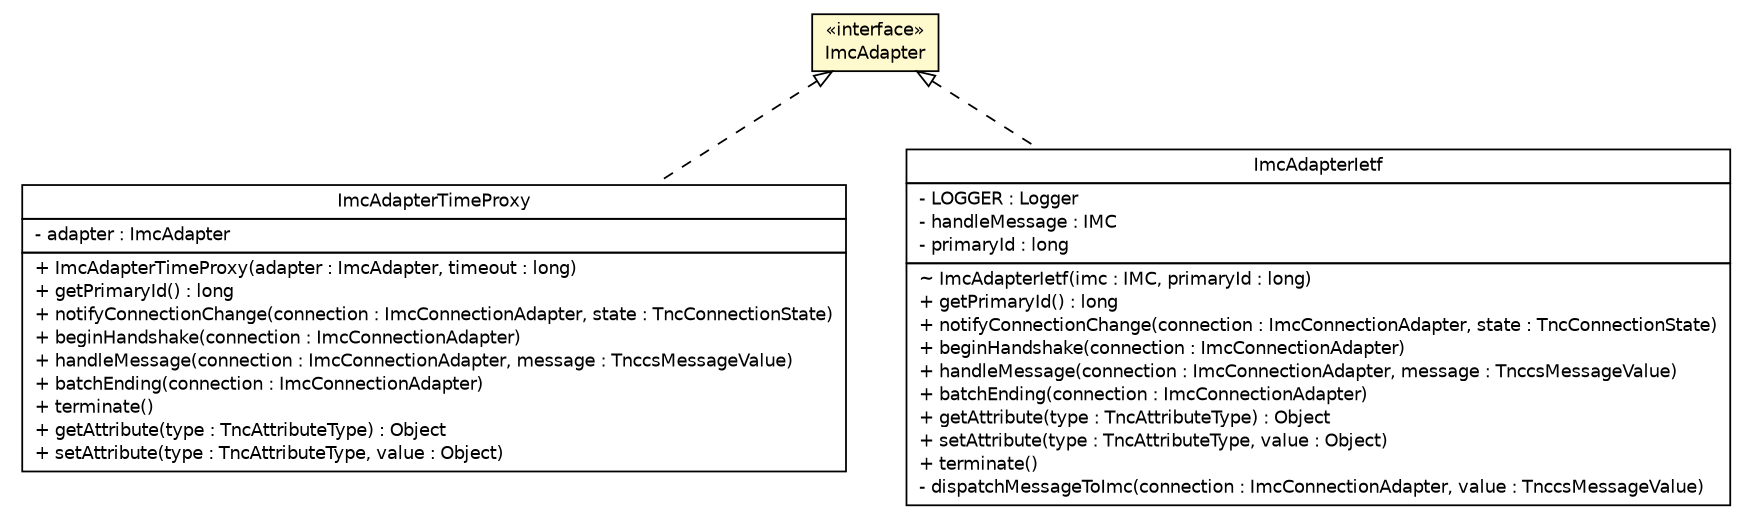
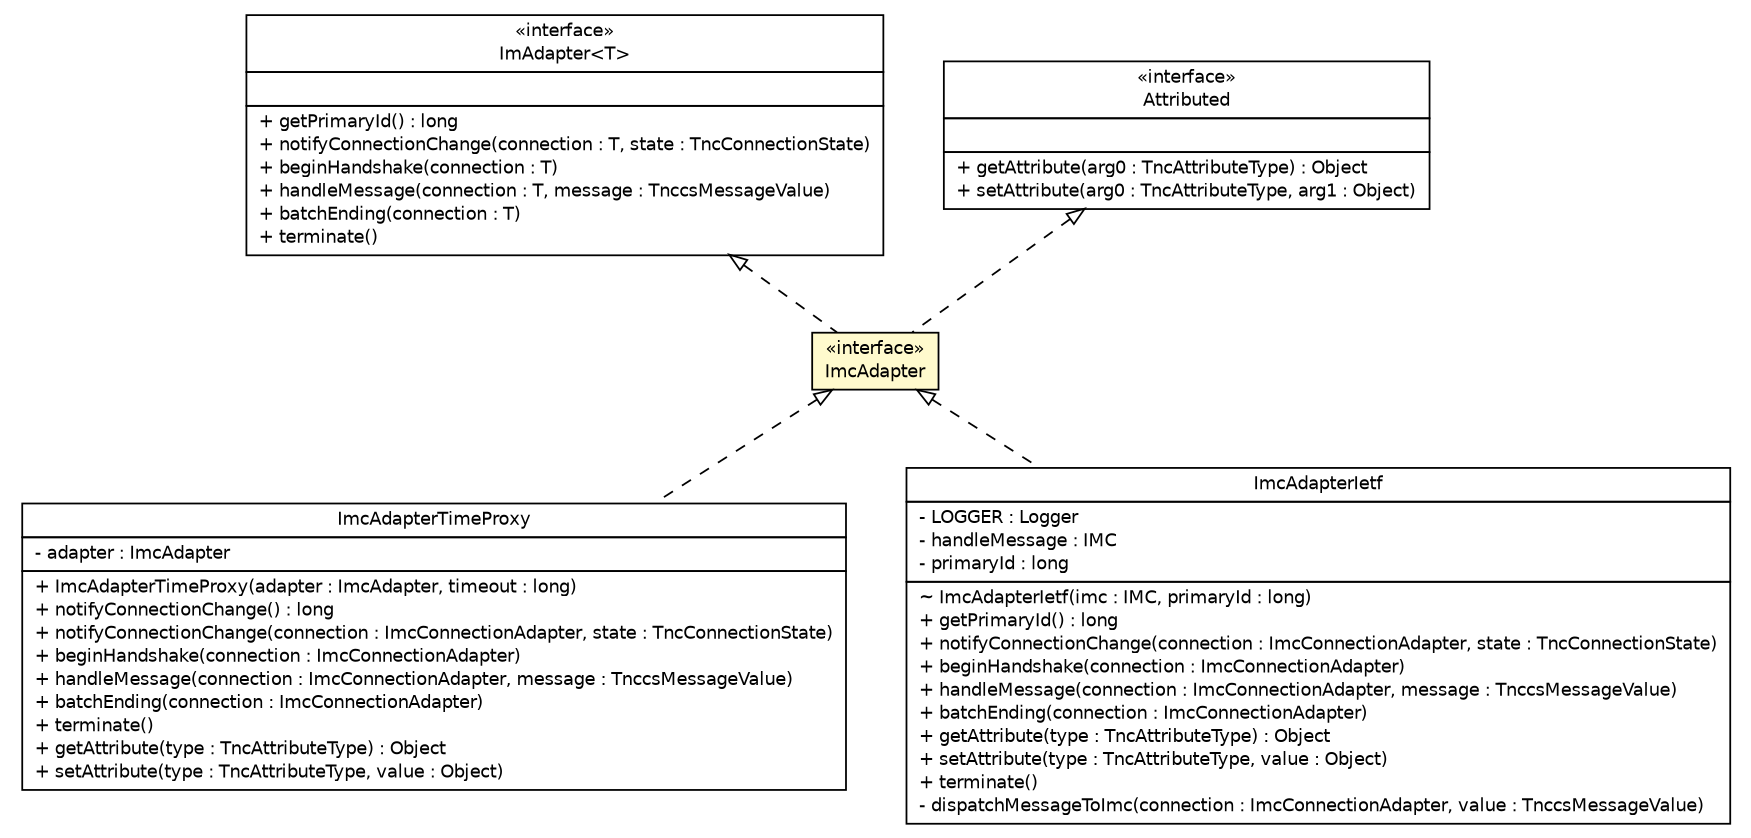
node "ImAdapter<T>": added
node "Attributed": added
node "ImcAdapterTimeProxy": text "+ getPrimaryId() : long" -> "+ notifyConnectionChange() : long"
